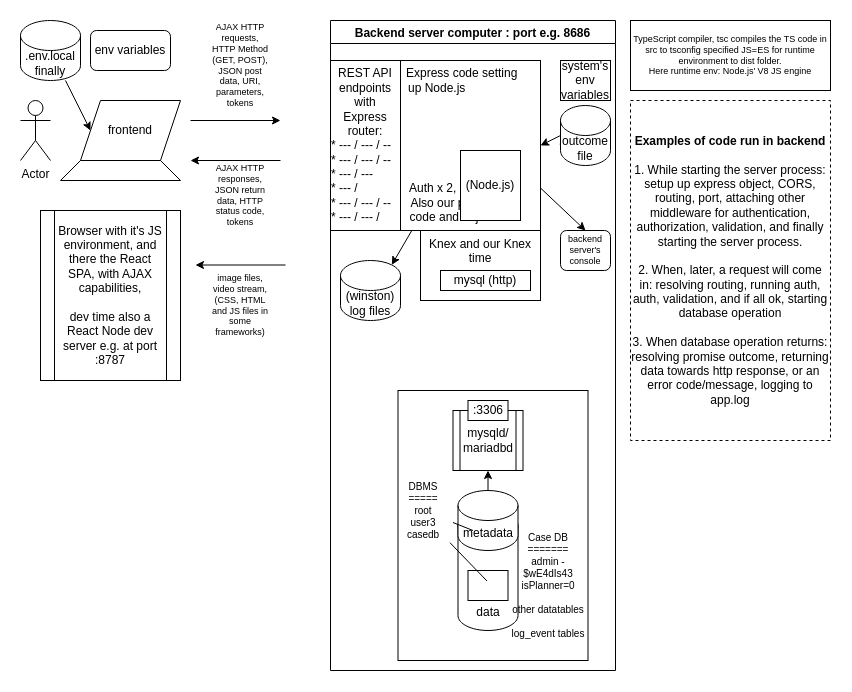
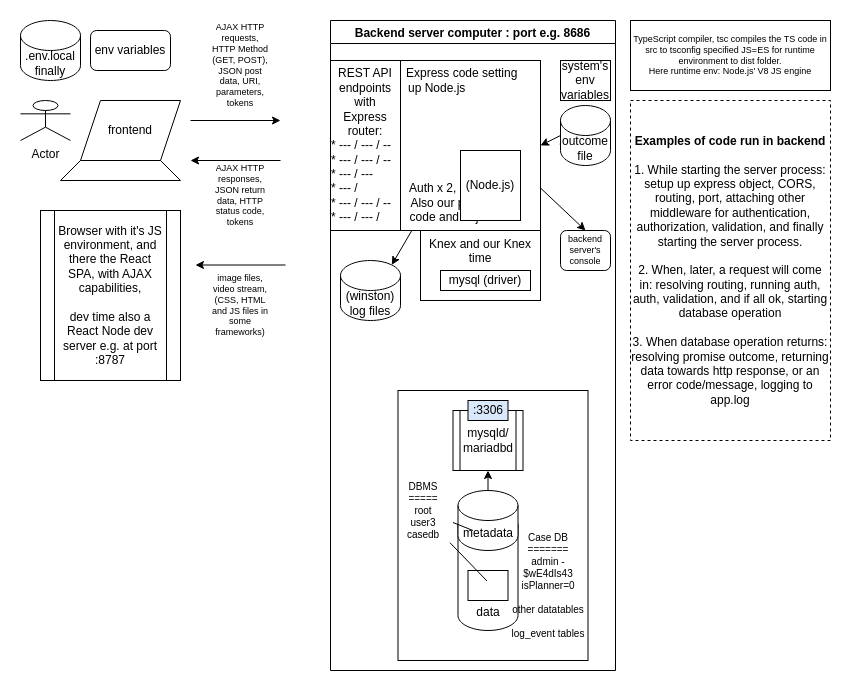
edge ".env.local finally" -> "frontend": removed
node "Actor": size 30x60 -> 50x40
node "mysql (http)": label "mysql (http)" -> "mysql (driver)"
node ":3306": fillcolor #ffffff -> #dae8fc
